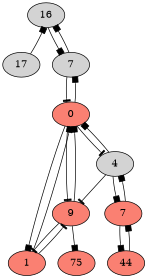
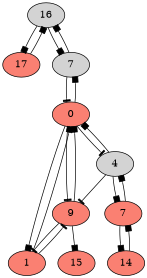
edge "16" -> "17": added
node "17": fillcolor lightgrey -> salmon
node "75": label "75" -> "15"
node "44": label "44" -> "14"
